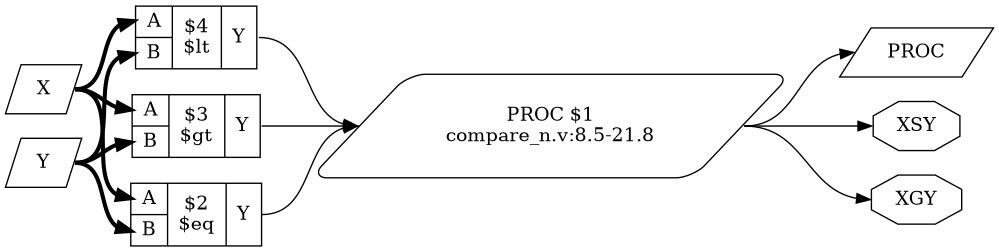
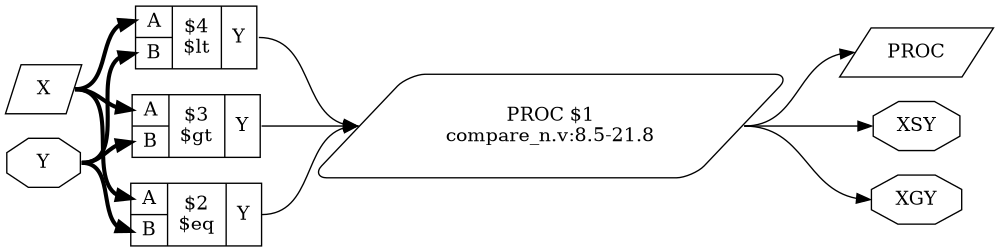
node "Y": shape parallelogram -> octagon
